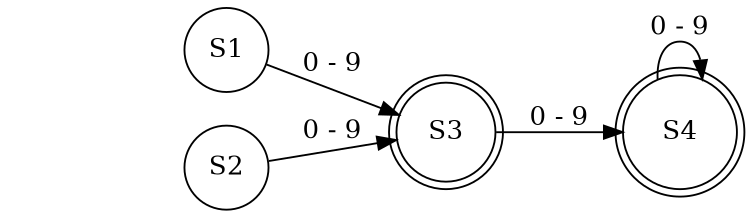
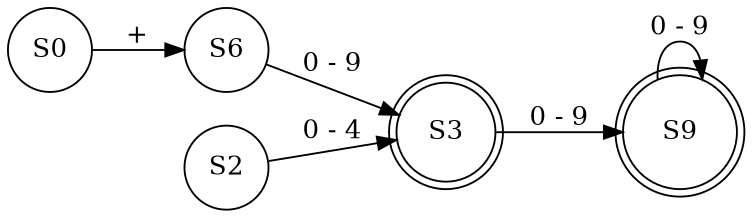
node "S0": added
node "S1": label "S1" -> "S6"
edge "S2" -> "S3": label "0 - 9" -> "0 - 4"
node "S4": label "S4" -> "S9"
